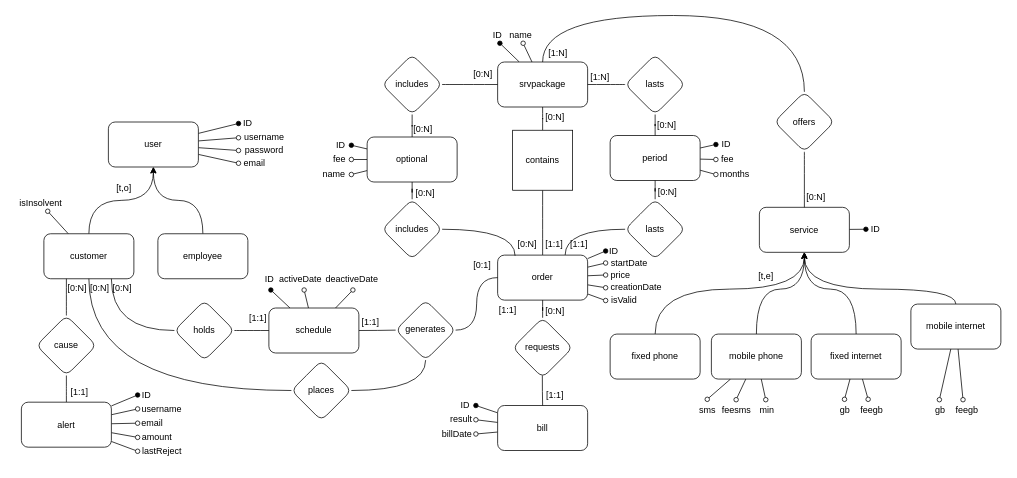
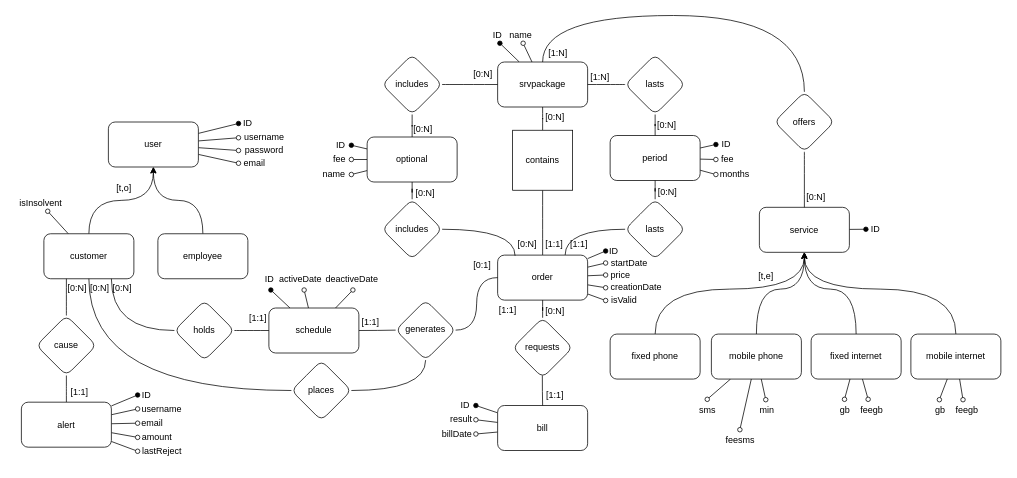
node "mobile internet": moved (956, 326) -> (956, 356)
node "feesms": moved (736, 410) -> (740, 440)
